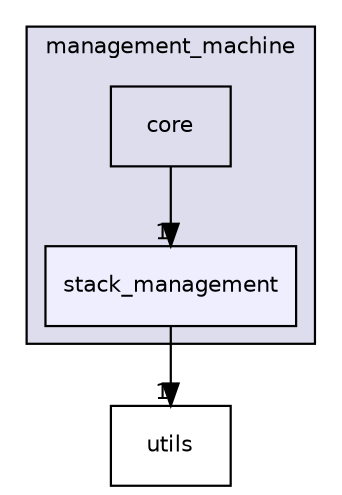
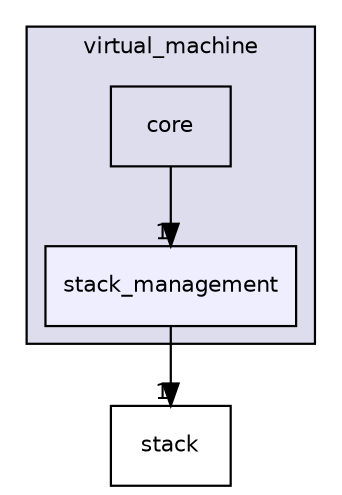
cluster "management_machine": label "management_machine" -> "virtual_machine"
node "utils": label "utils" -> "stack"
